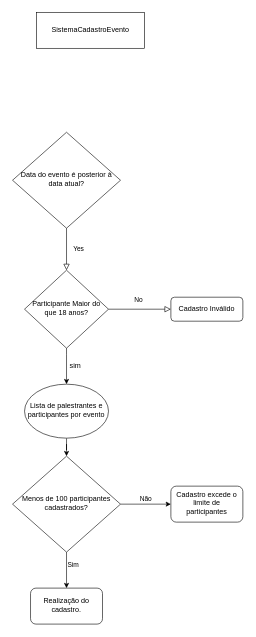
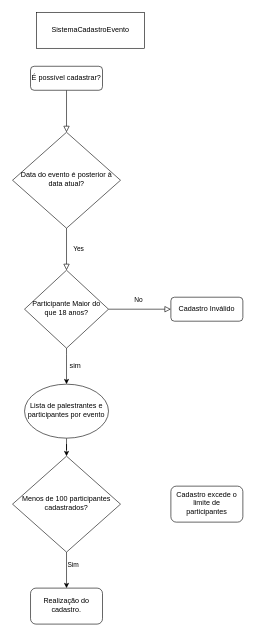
node "É possível cadastrar?": added
edge "É possível cadastrar?" -> "Data do evento é posterior à data atual?": added
edge "Menos de 100 participantes cadastrados?" -> "Cadastro excede o limite de participantes": removed, label "Não"
